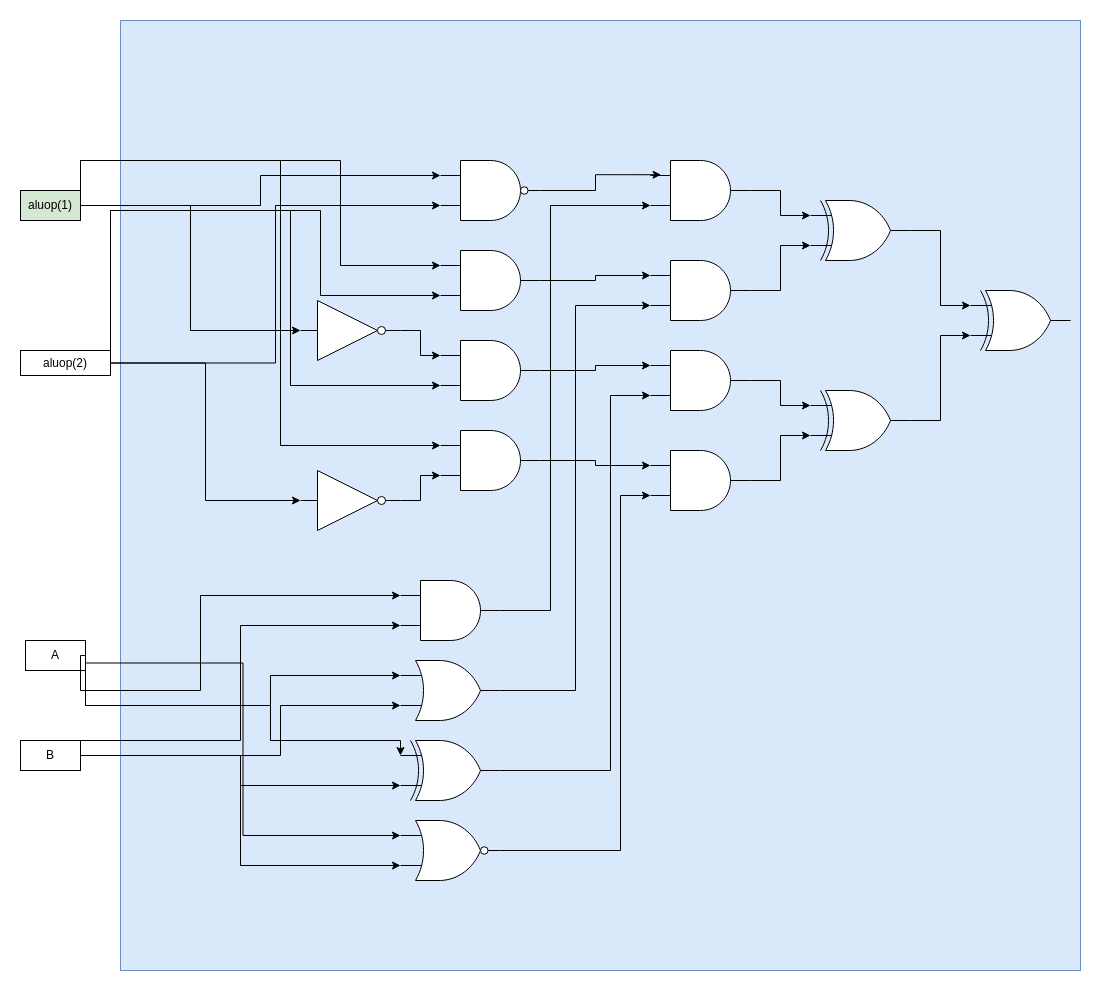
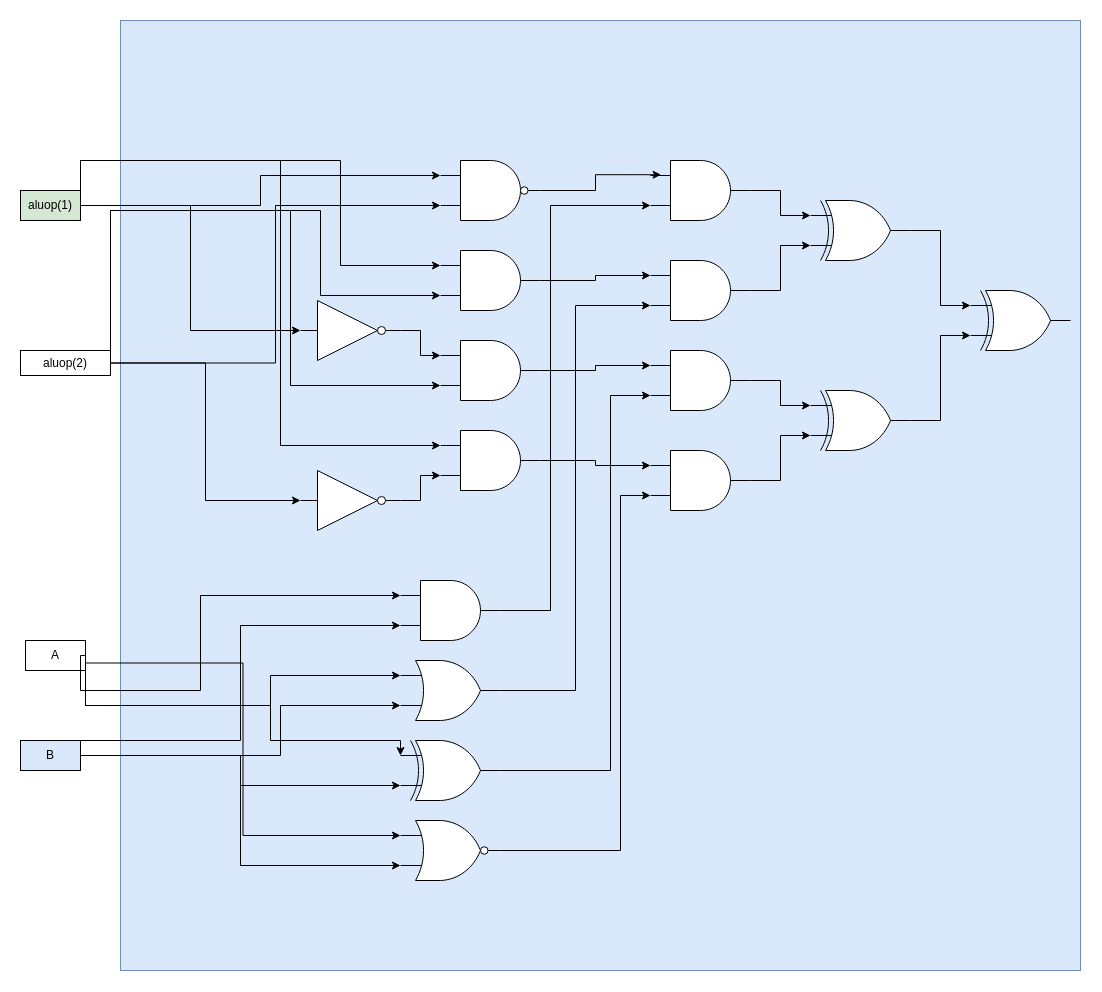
node "B": fillcolor #ffffff -> #dae8fc
